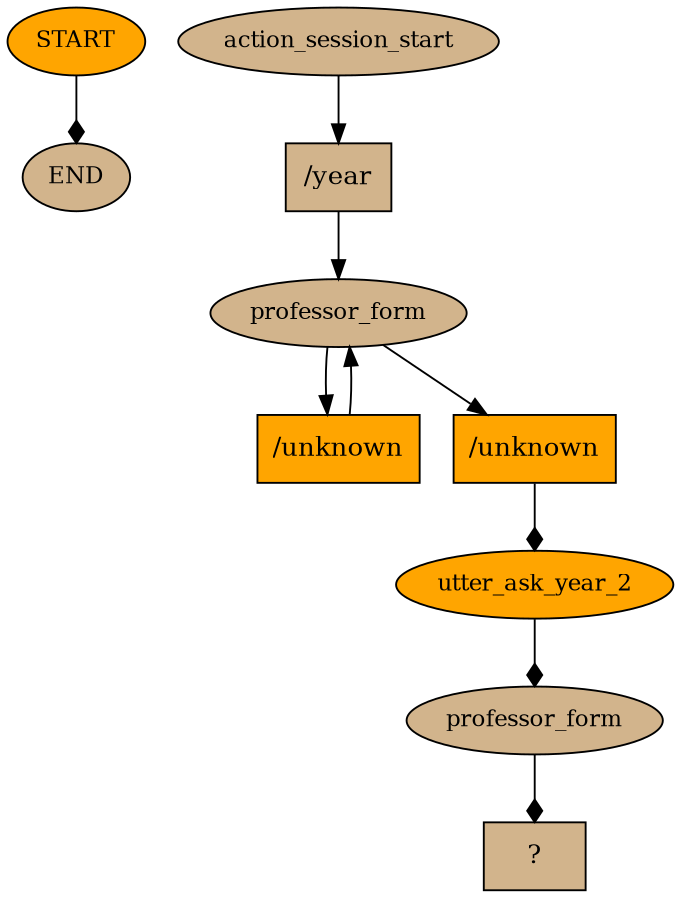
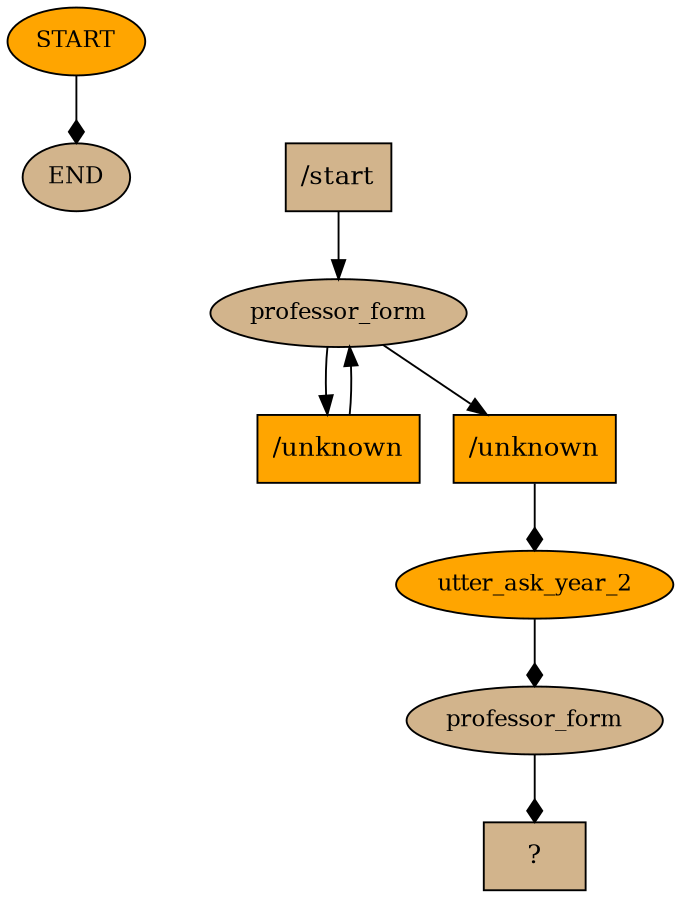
node "action_session_start": removed
node "/year": label "/year" -> "/start"
